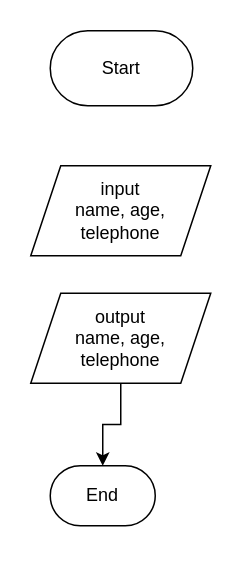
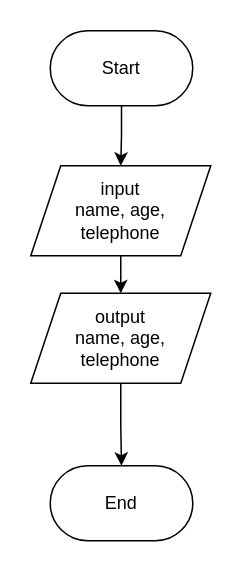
edge "Start" -> "input name, age, telephone": added
edge "input name, age, telephone" -> "output name, age, telephone": added
node "End": size 105x60 -> 143x75
